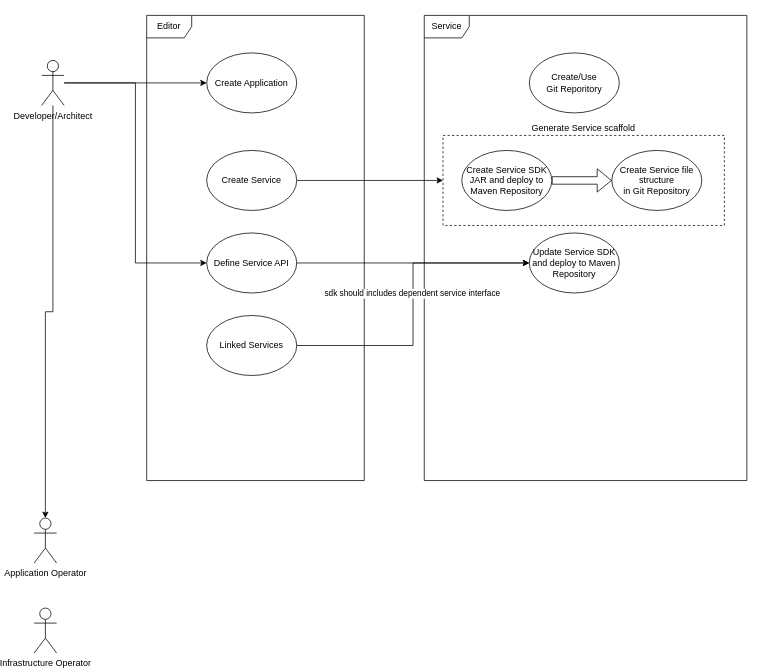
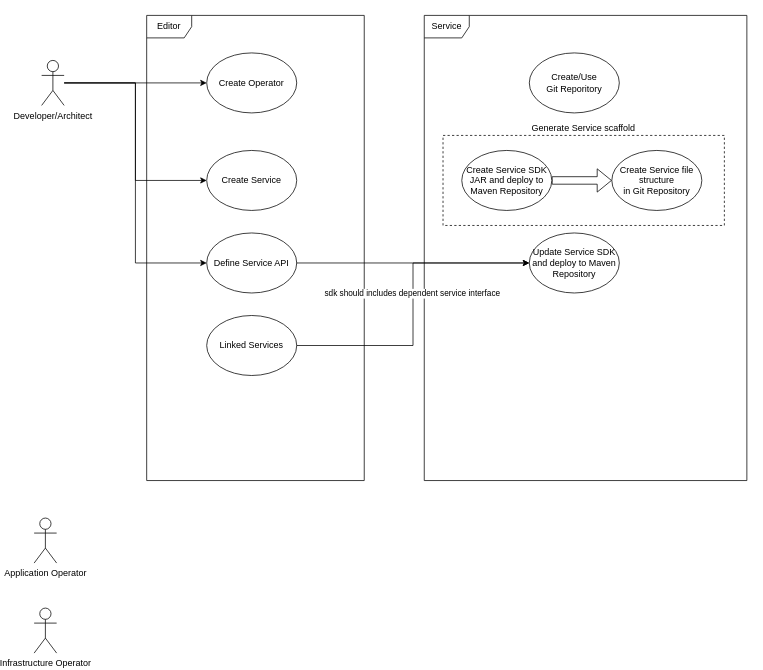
node "Create Application": label "Create Application" -> "Create Operator"
edge "Create Service" -> "Generate Service scaffold": removed
edge "Developer/Architect" -> "Application Operator": now "Developer/Architect" -> "Create Service"
